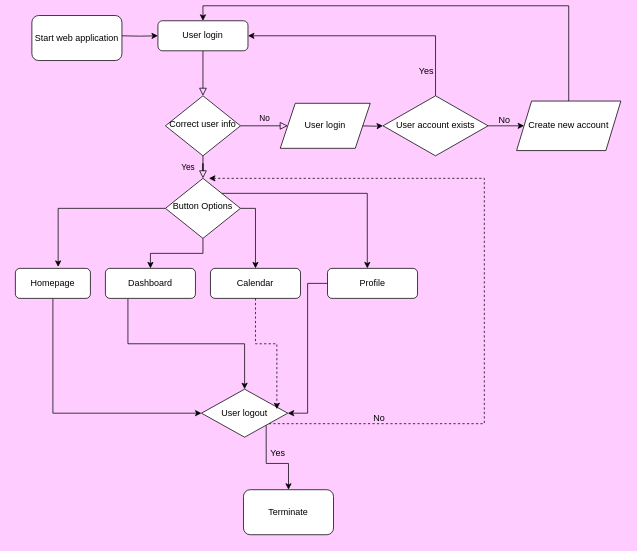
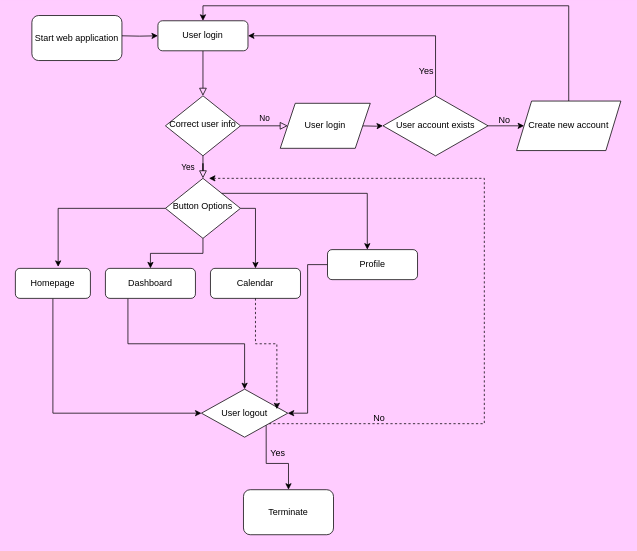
node "Profile": moved (372, 283) -> (372, 264)
